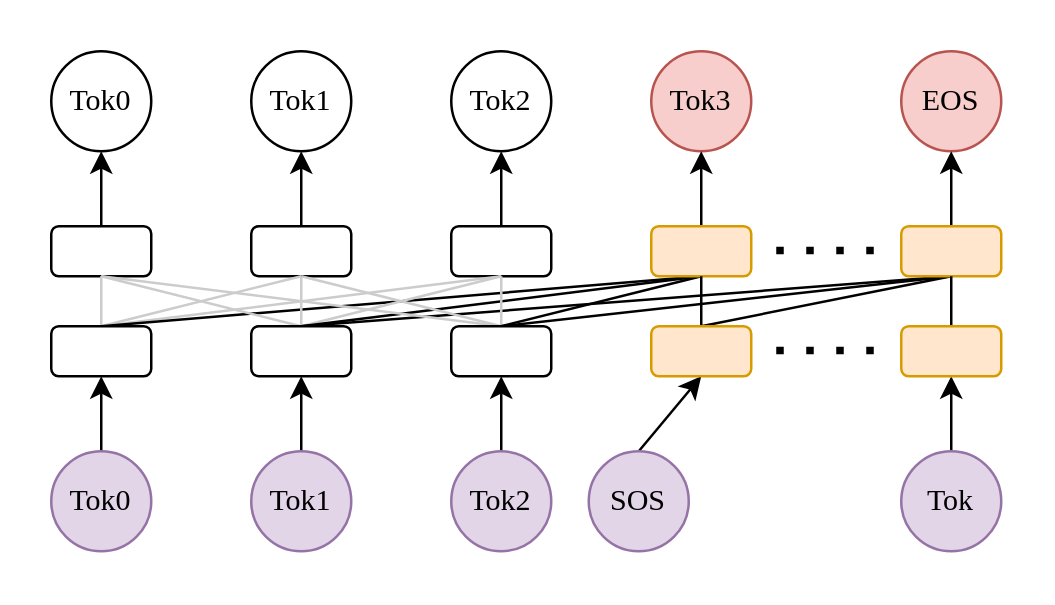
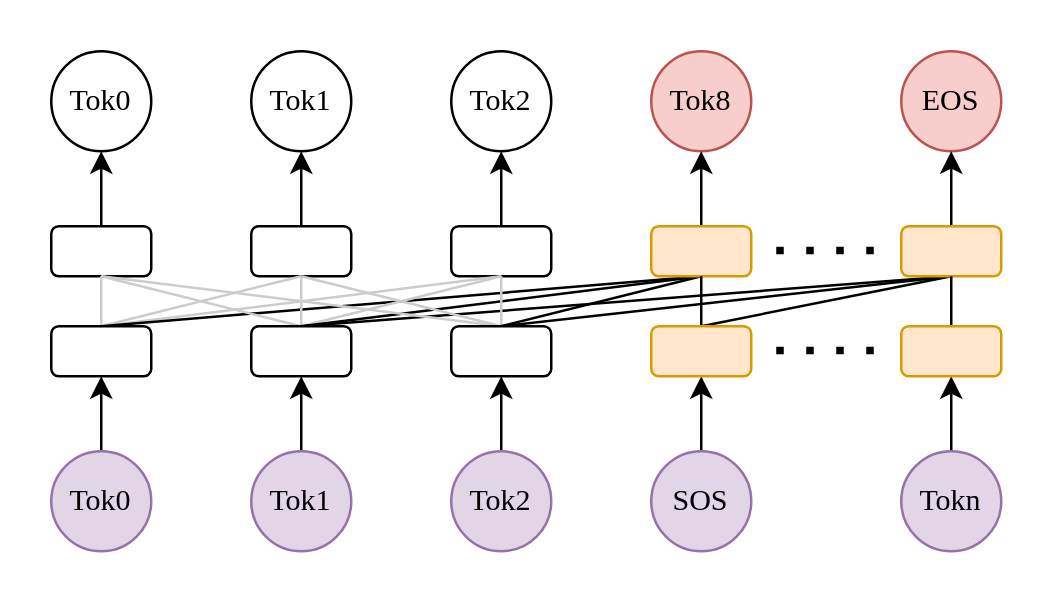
node "Tok3": label "Tok3" -> "Tok8"
node "SOS": moved (639, 501) -> (701, 501)
node "Tok": label "Tok" -> "Tokn"
